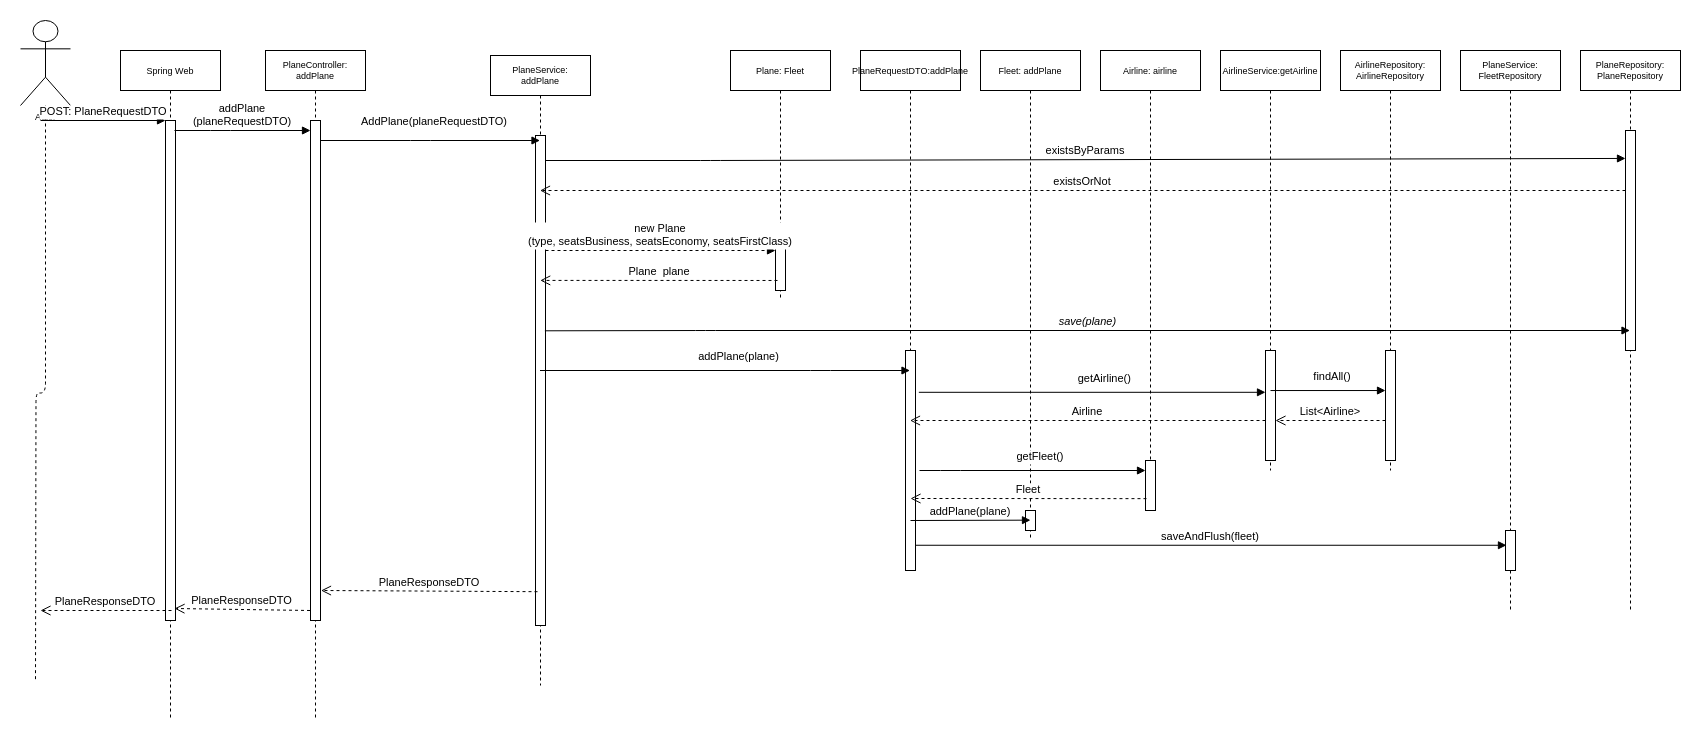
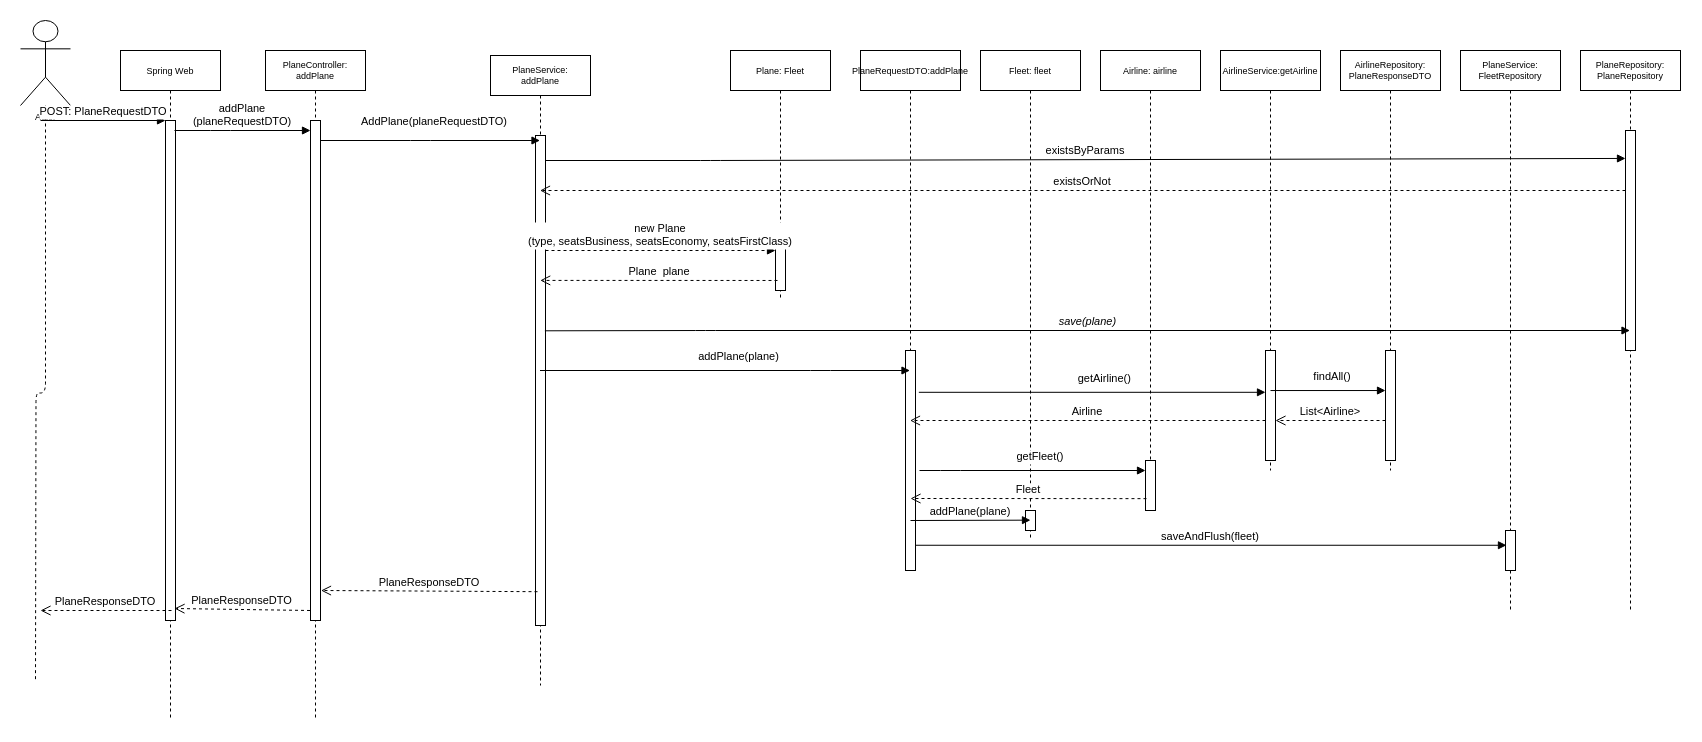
node "AirlineRepository: AirlineRepository": label "AirlineRepository: AirlineRepository" -> "AirlineRepository: PlaneResponseDTO"
node "Fleet: addPlane": label "Fleet: addPlane" -> "Fleet: fleet"
